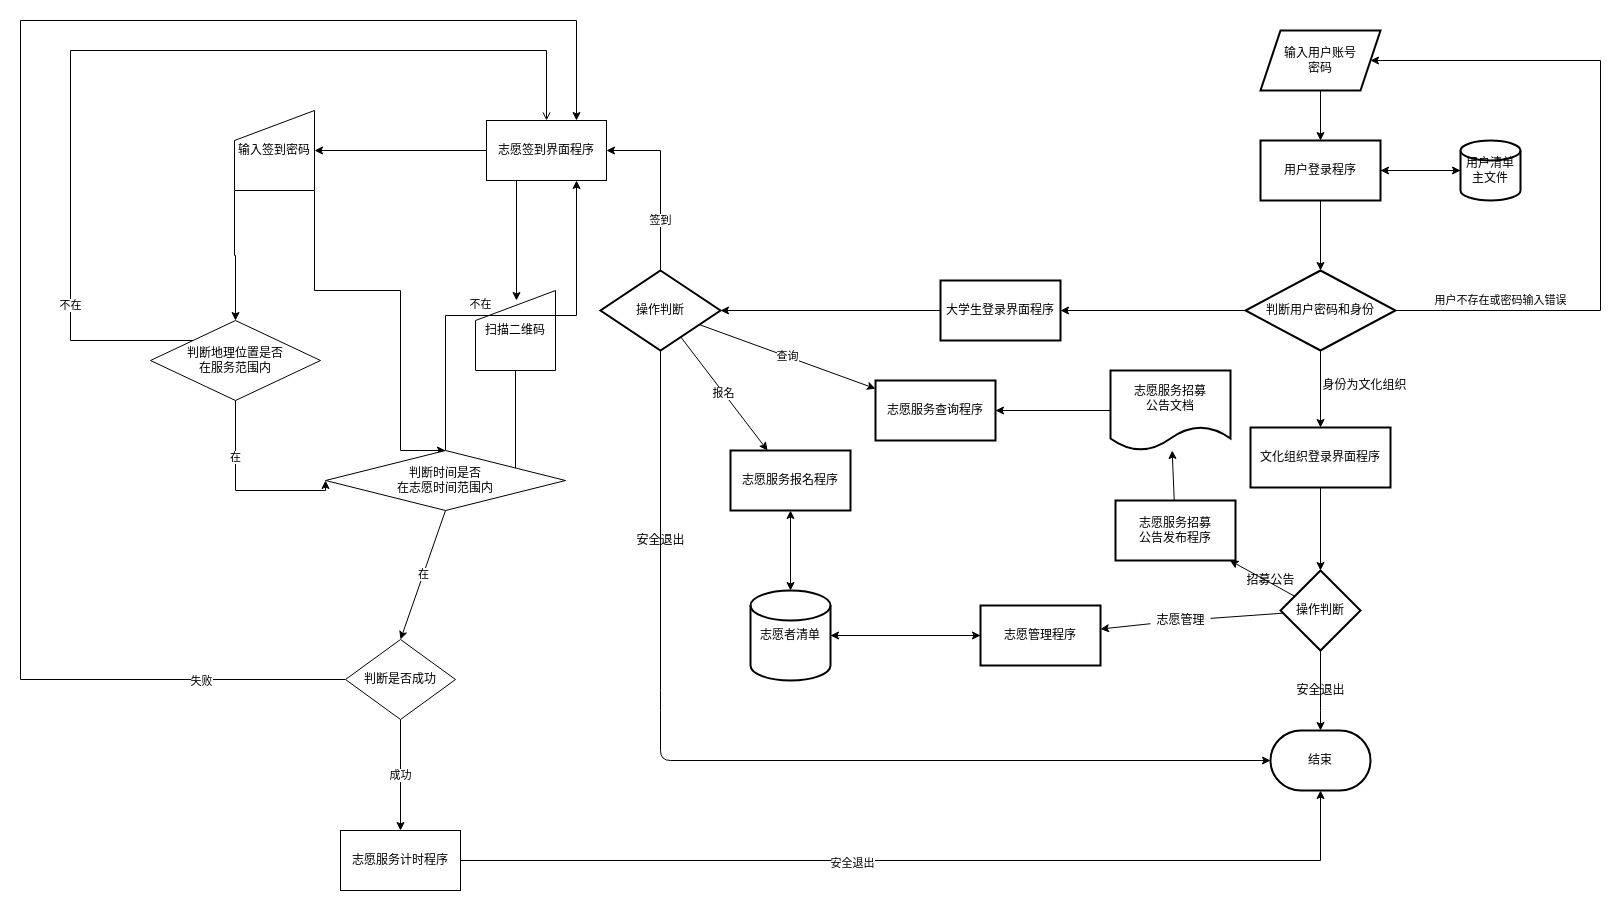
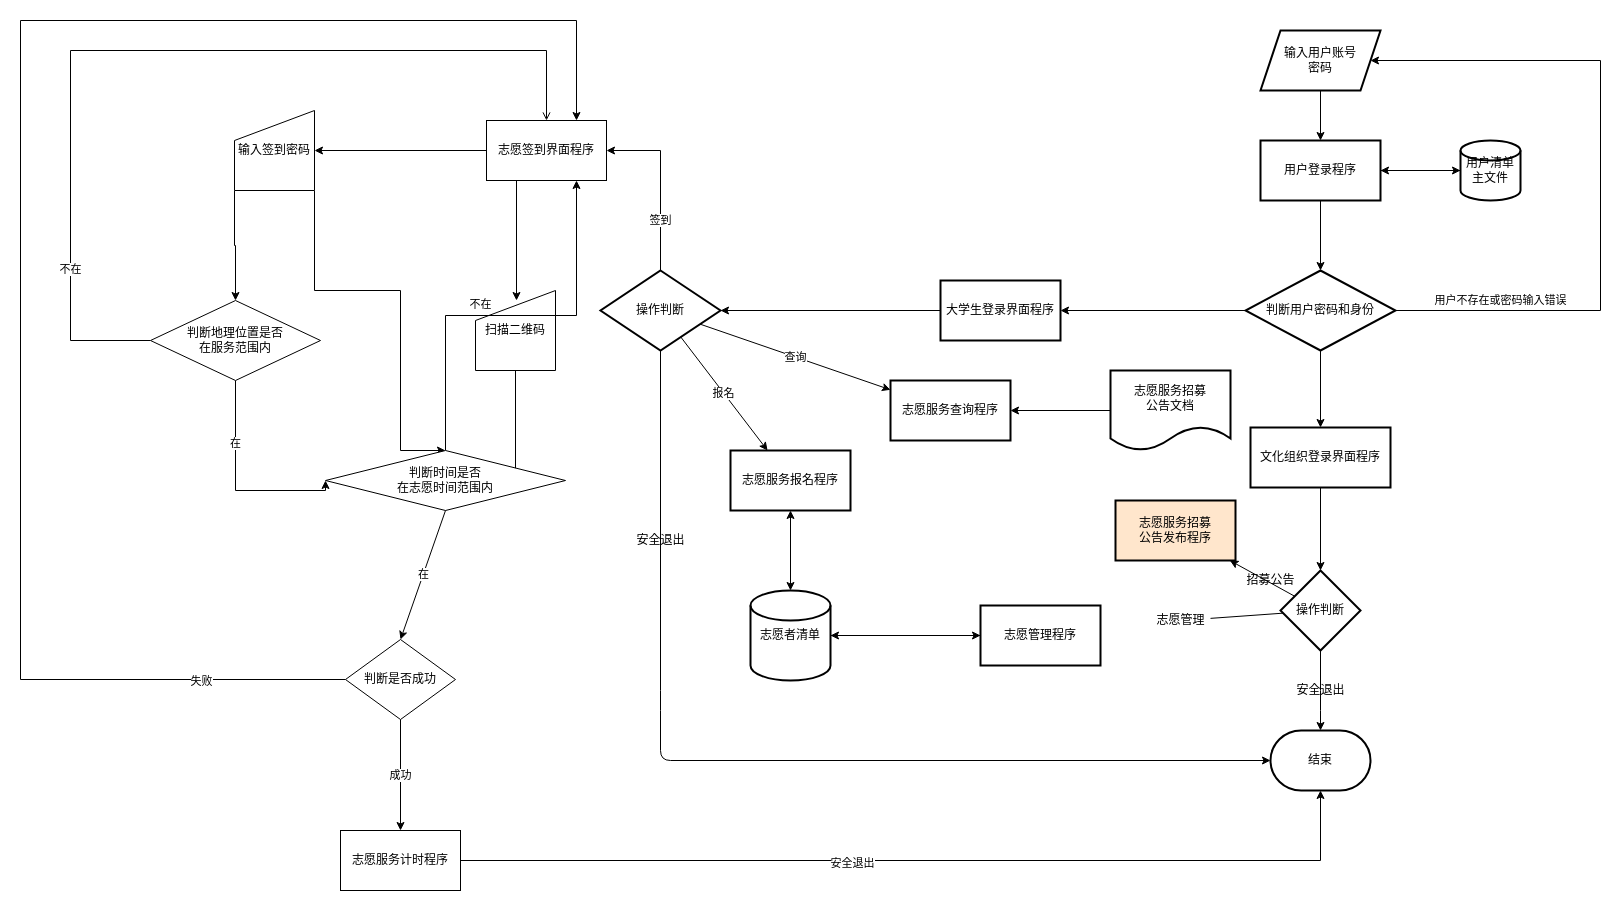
node "判断地理位置是否 在服务范围内": moved (236, 361) -> (236, 341)
node "身份为文化组织": removed
node "志愿服务查询程序": moved (936, 411) -> (951, 411)
edge "志愿服务招募 公告发布程序" -> "志愿服务招募 公告文档": removed
node "志愿服务招募 公告发布程序": fillcolor #ffffff -> #ffe6cc
edge "志愿管理" -> "志愿管理程序": removed
